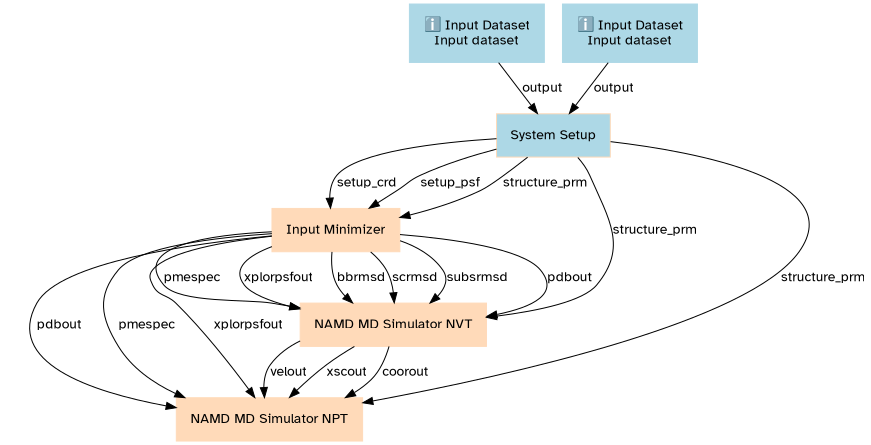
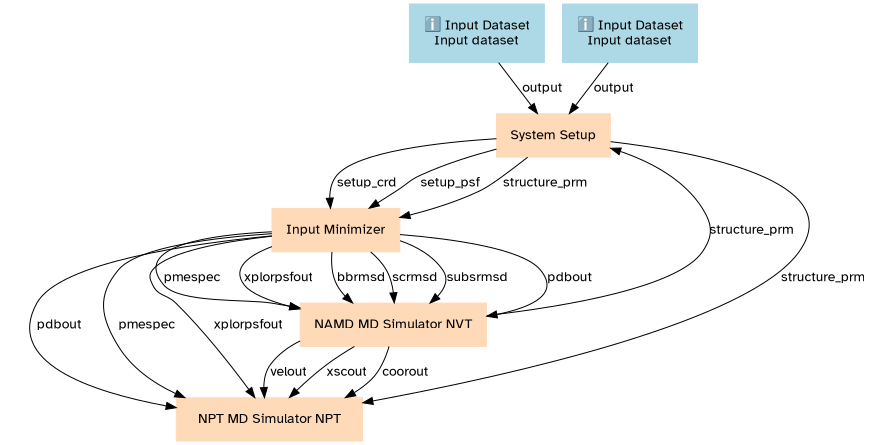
node "System Setup": fillcolor lightblue -> peachpuff
edge "System Setup" -> "NAMD MD Simulator NVT": reversed
node "NAMD MD Simulator NPT": label "NAMD MD Simulator NPT" -> "NPT MD Simulator NPT"
